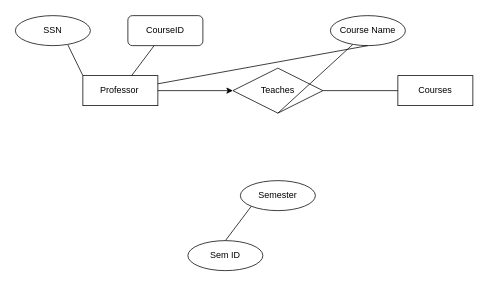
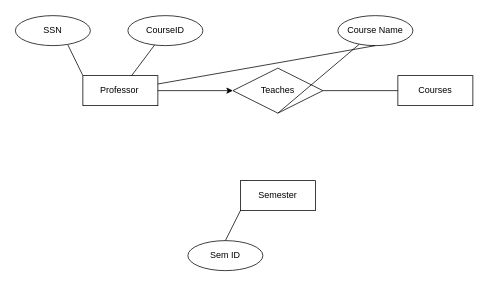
node "CourseID": shape rounded rectangle -> ellipse
node "Course Name": moved (368, 30) -> (375, 30)
node "Semester": shape ellipse -> rectangle
